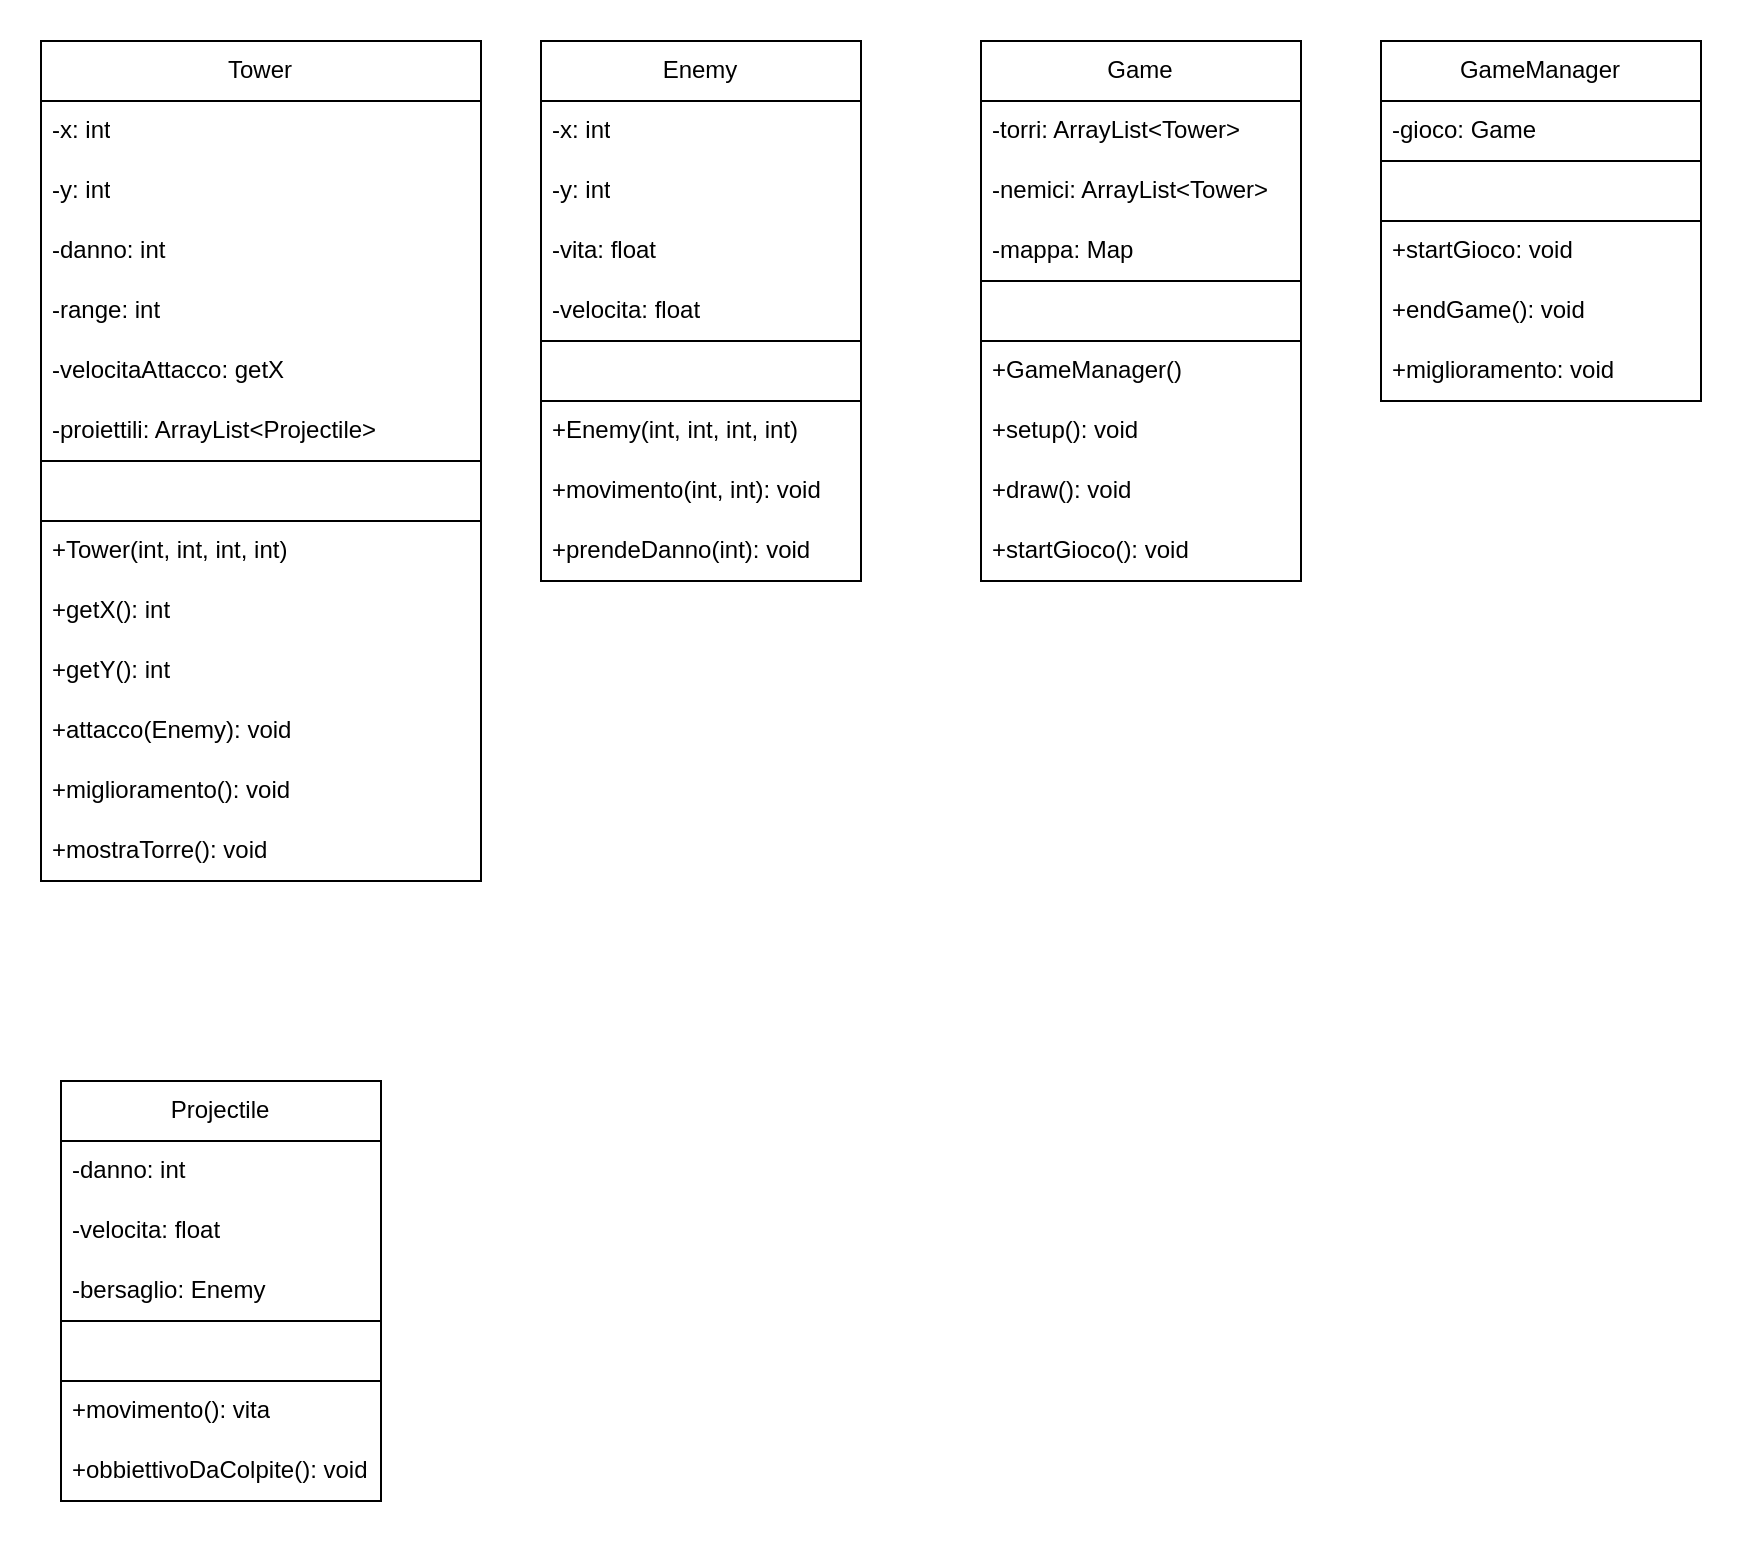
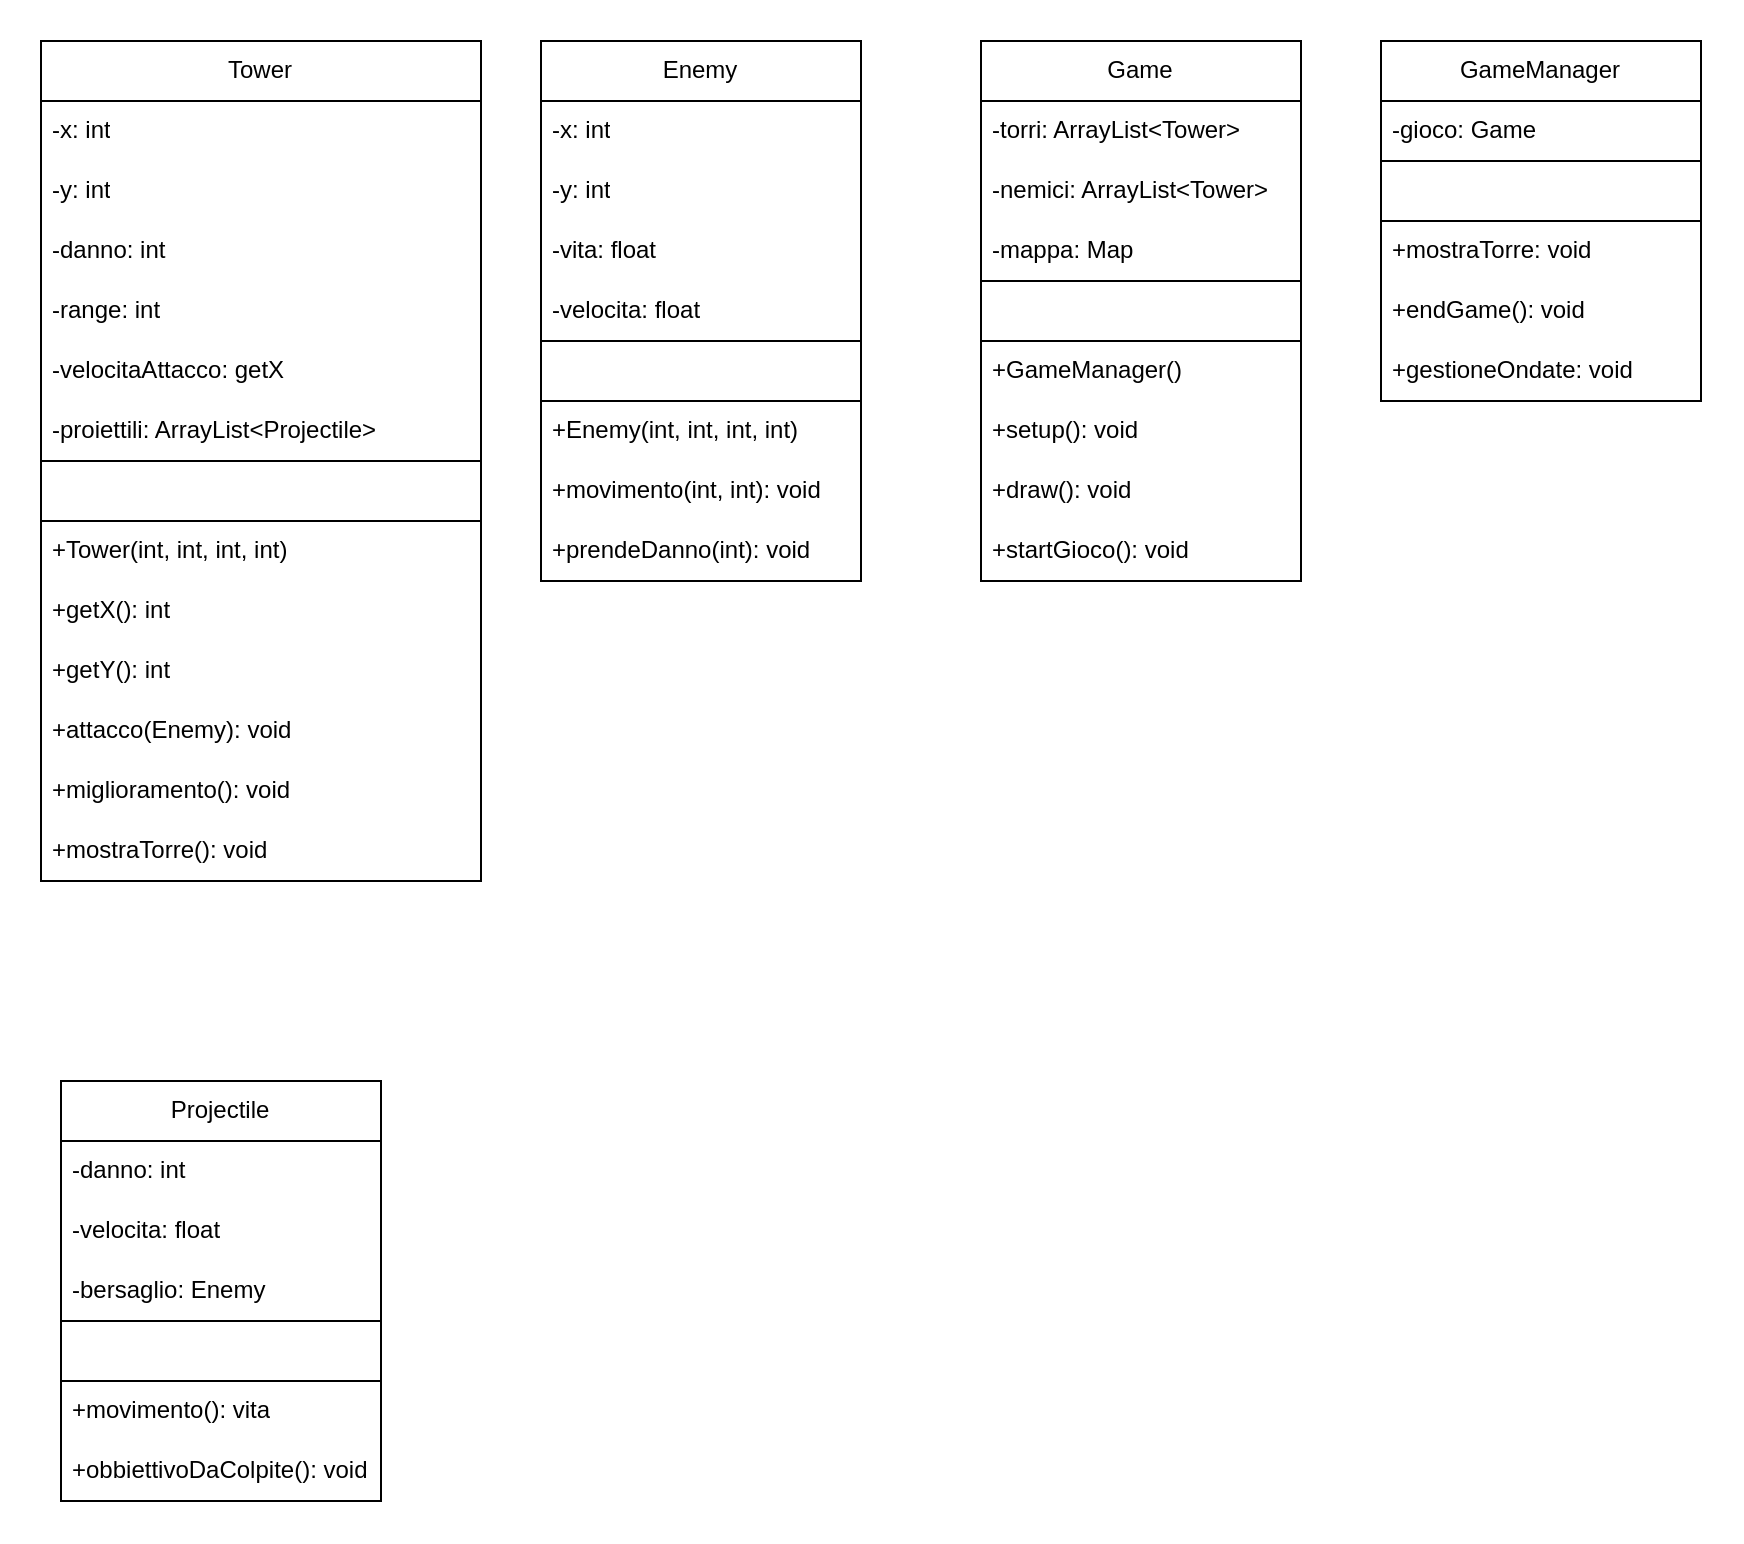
node "+startGioco: void": label "+startGioco: void" -> "+mostraTorre: void"
node "+miglioramento: void": label "+miglioramento: void" -> "+gestioneOndate: void"
